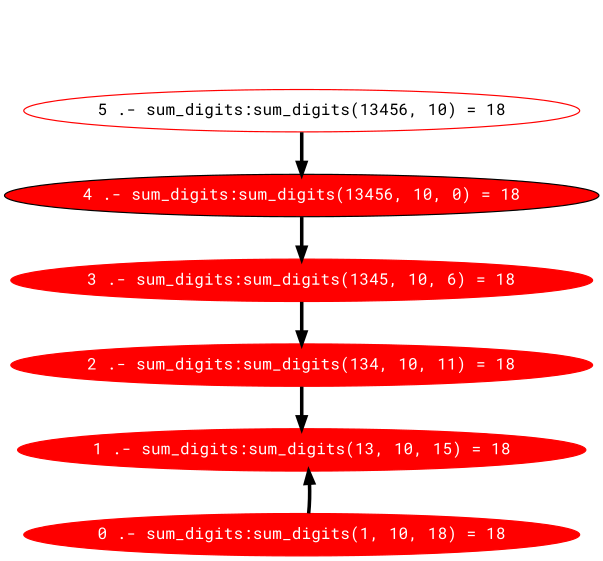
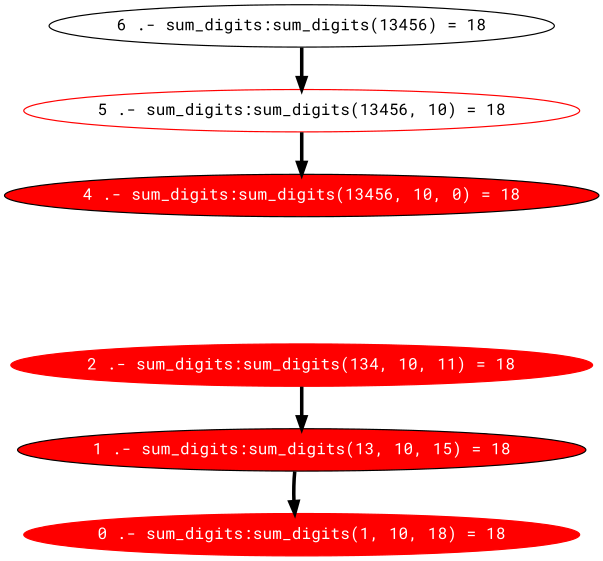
node "6 .- sum_digits:sum_digits(13456) = 18": added
node "3 .- sum_digits:sum_digits(1345, 10, 6) = 18": removed
node "1 .- sum_digits:sum_digits(13, 10, 15) = 18": color red -> black
edge "0 .- sum_digits:sum_digits(1, 10, 18) = 18" -> "1 .- sum_digits:sum_digits(13, 10, 15) = 18": reversed
